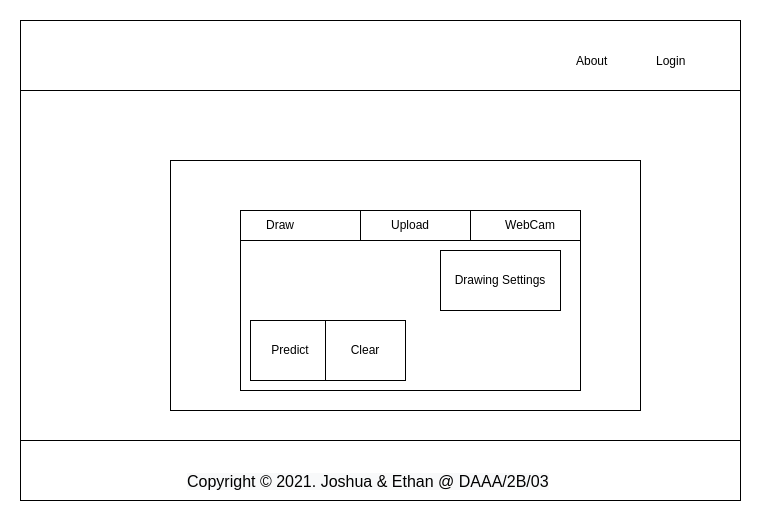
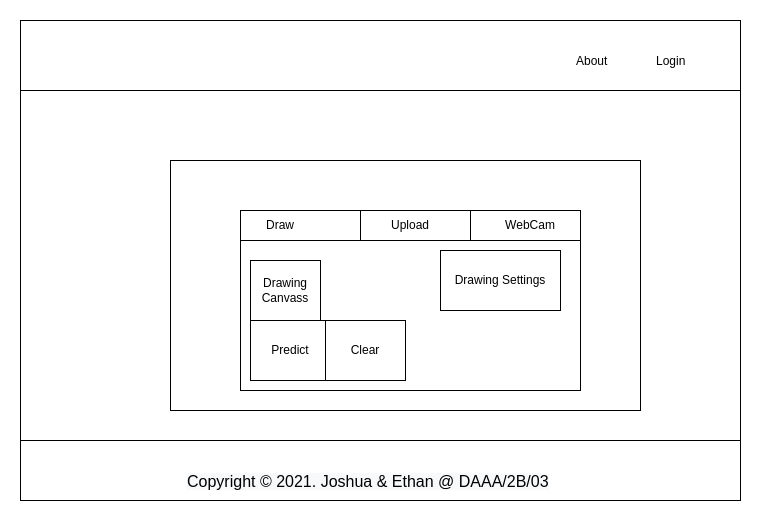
node "Drawing Canvass": added
